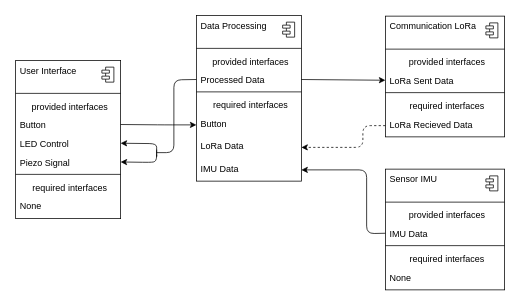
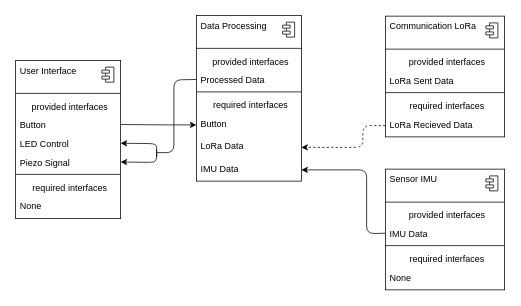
edge "Processed Data" -> "LoRa Sent Data": removed
